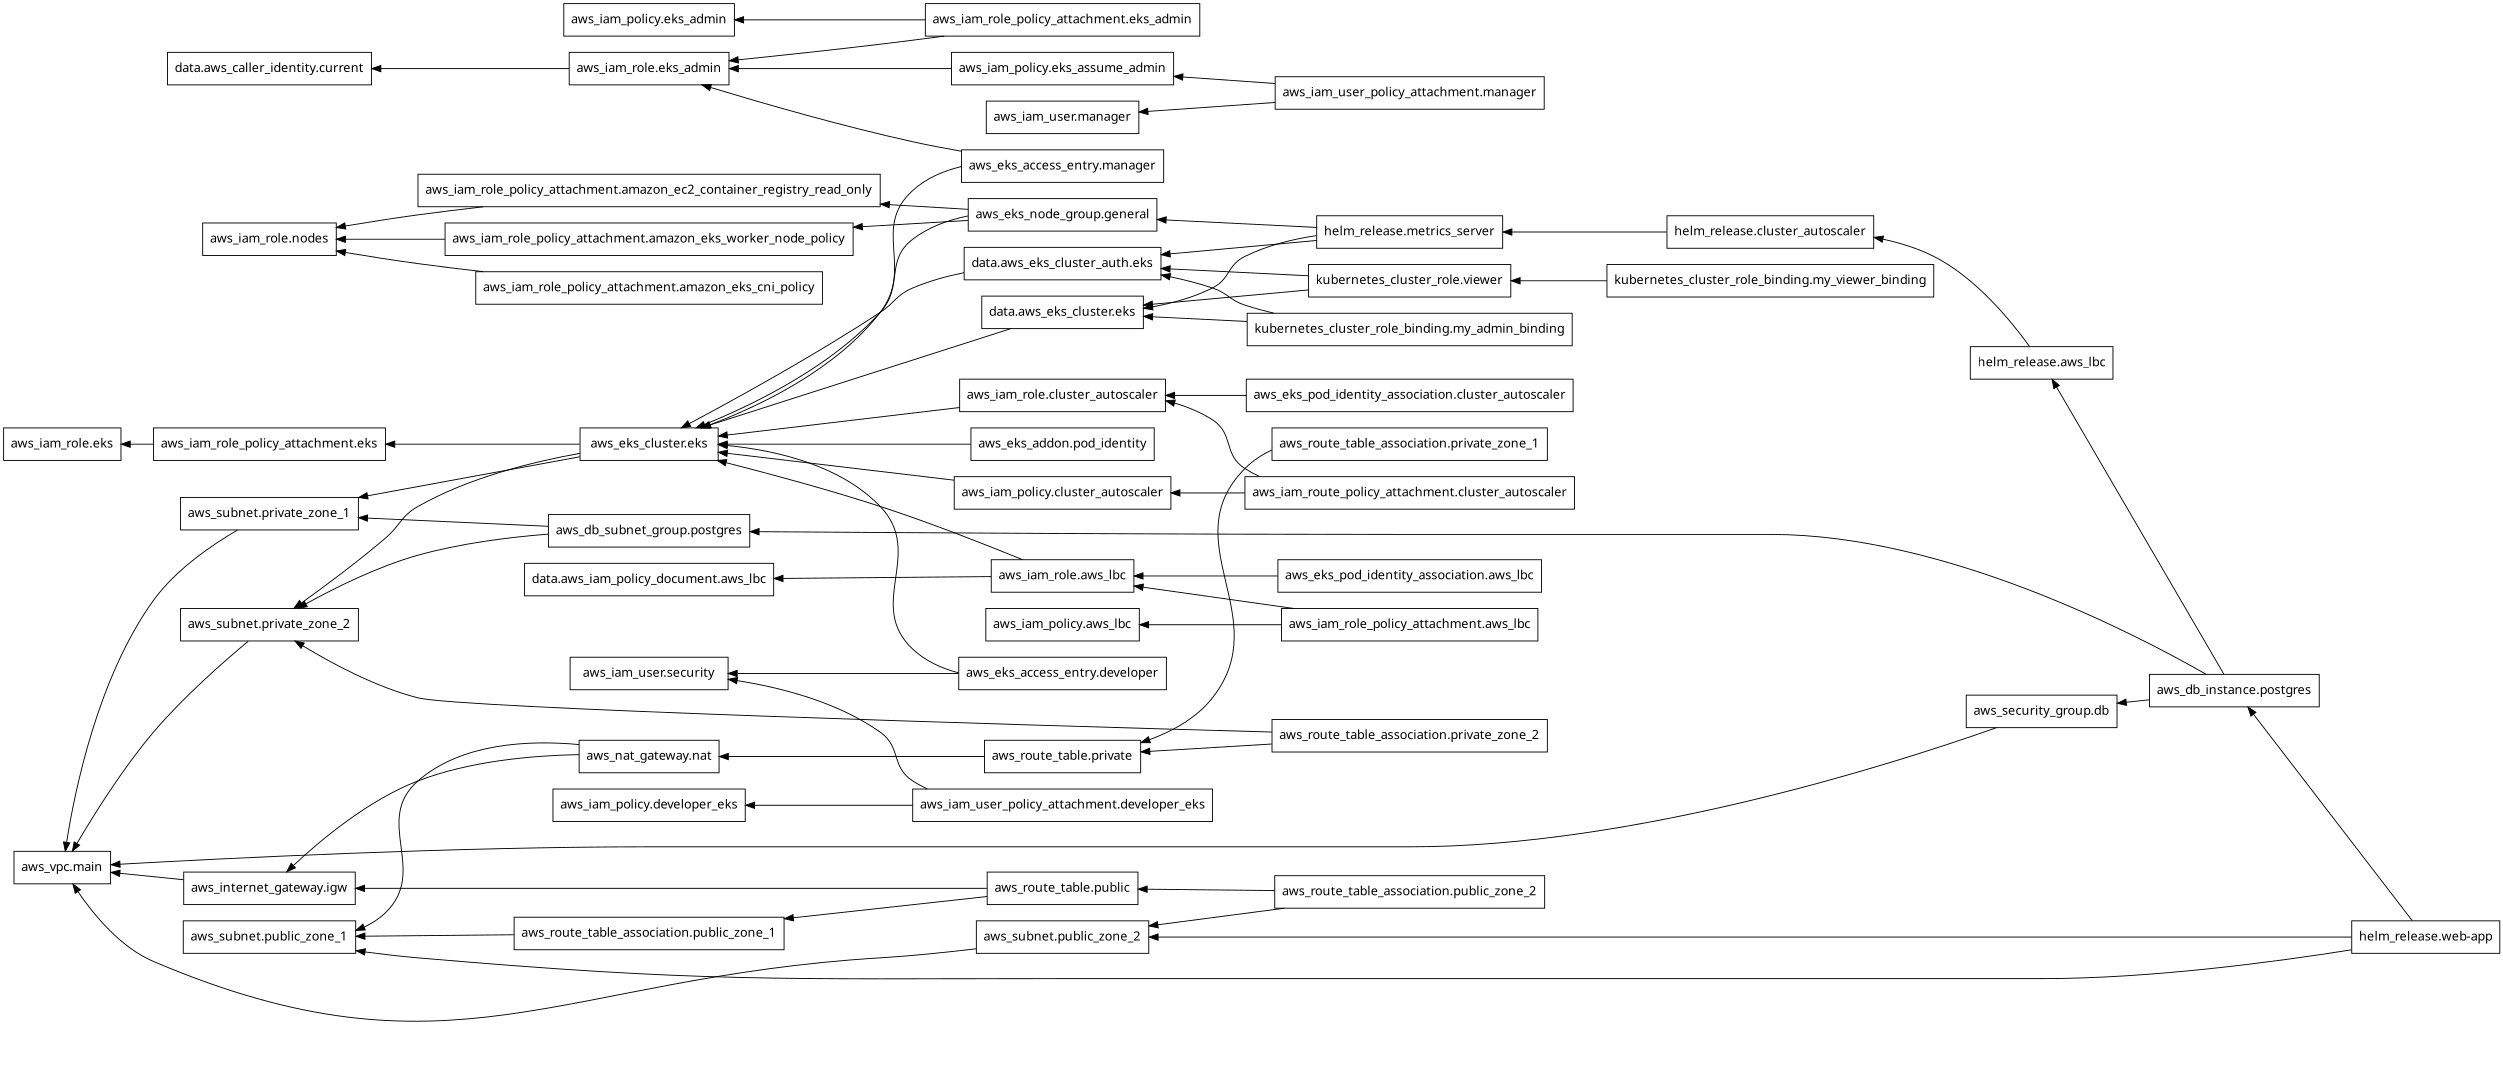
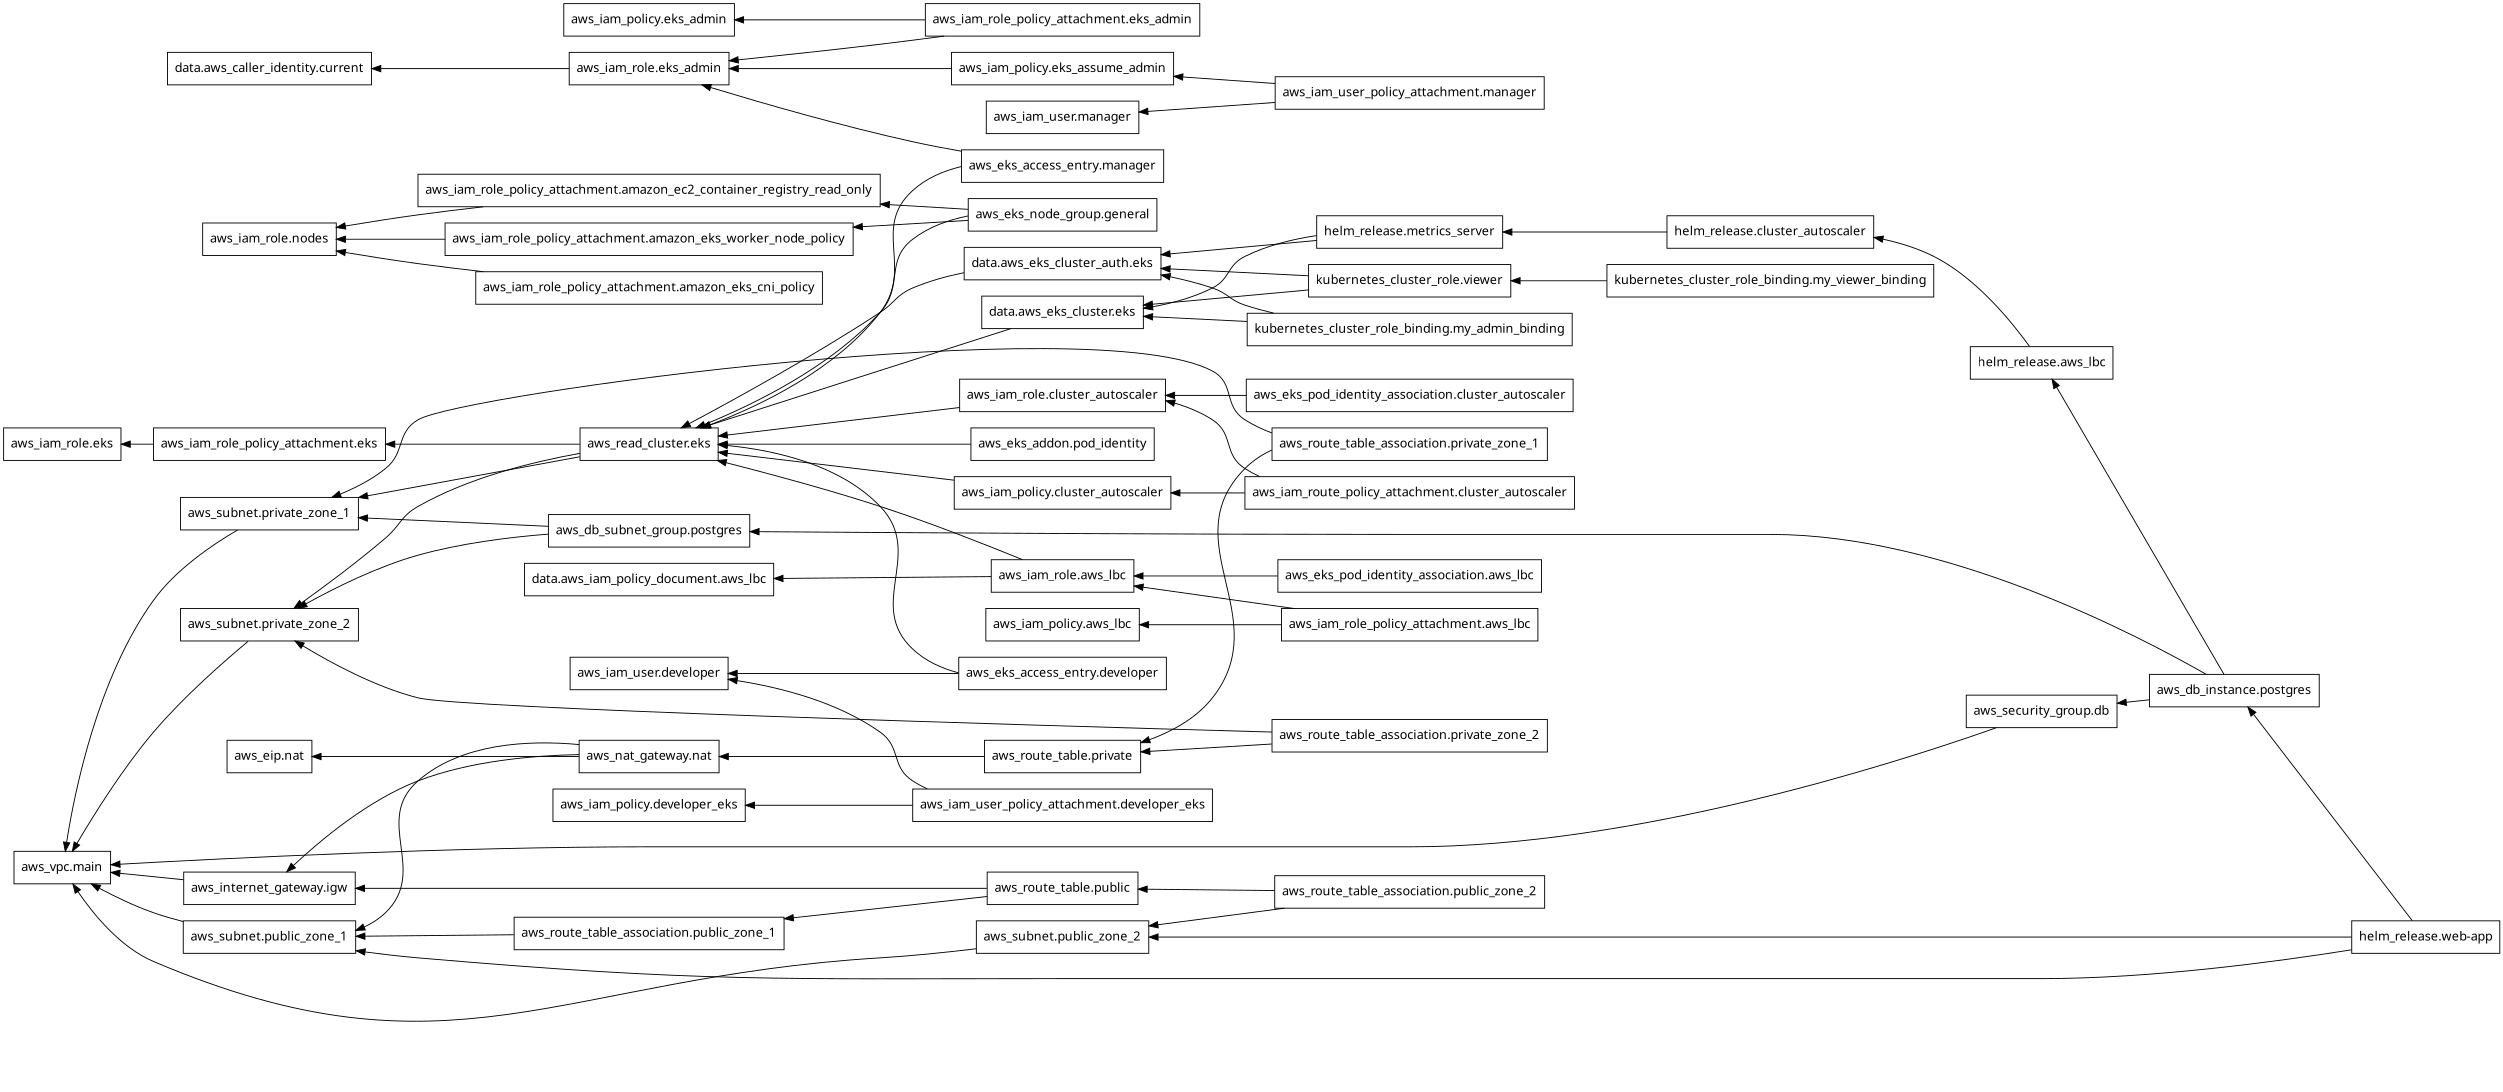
edge "helm_release.metrics_server" -> "aws_eks_node_group.general": removed
edge "aws_route_table_association.private_zone_1" -> "aws_subnet.private_zone_1": added
node "aws_eks_cluster.eks": label "aws_eks_cluster.eks" -> "aws_read_cluster.eks"
node "aws_iam_user.security": label "aws_iam_user.security" -> "aws_iam_user.developer"
node "aws_eip.nat": added
edge "aws_subnet.public_zone_1" -> "aws_vpc.main": added
